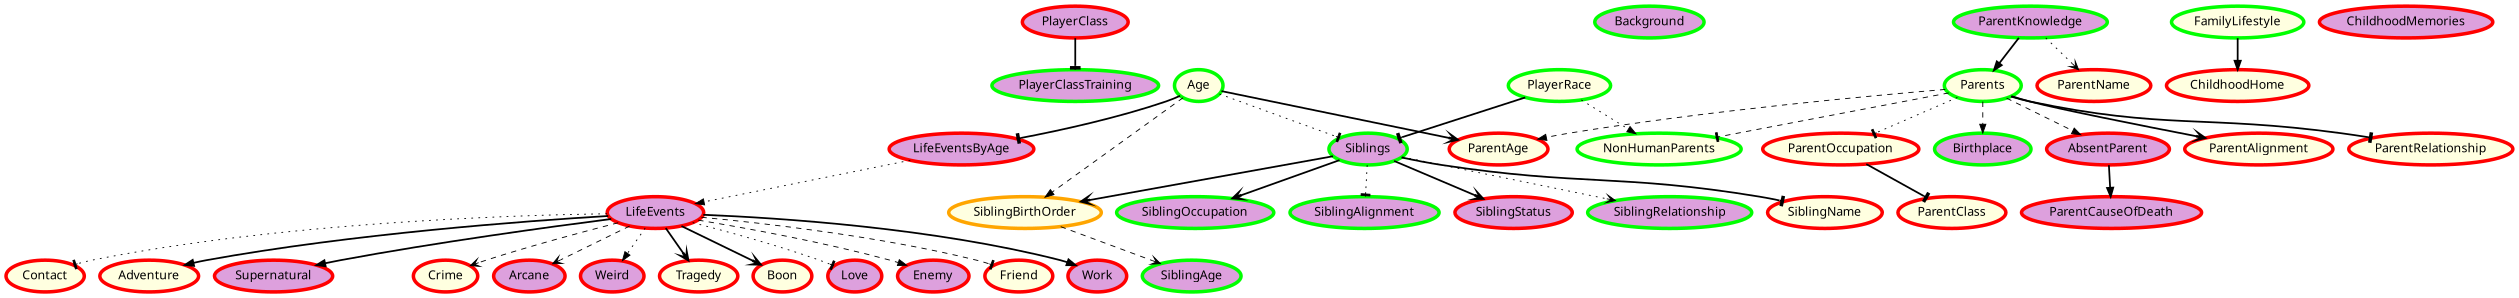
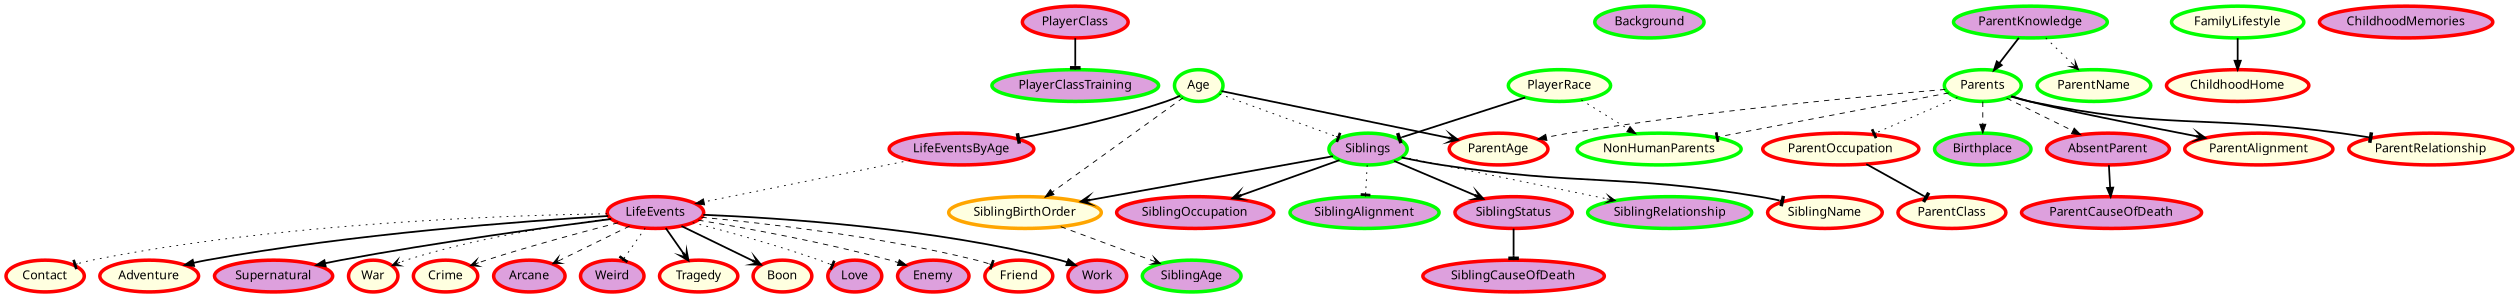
node "ParentName": color red -> green
node "SiblingOccupation": color green -> red
edge "LifeEvents" -> "Weird": arrowhead normal -> tee
node "War": added
node "SiblingCauseOfDeath": added
